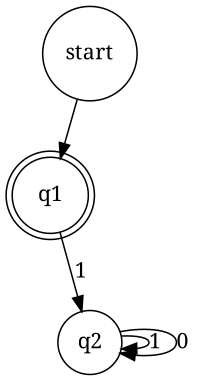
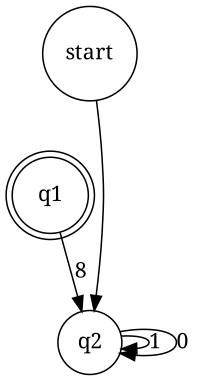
edge "start" -- "q1": now "start" -- "q2"
edge "q1" -- "q2": label "1" -> "8"
